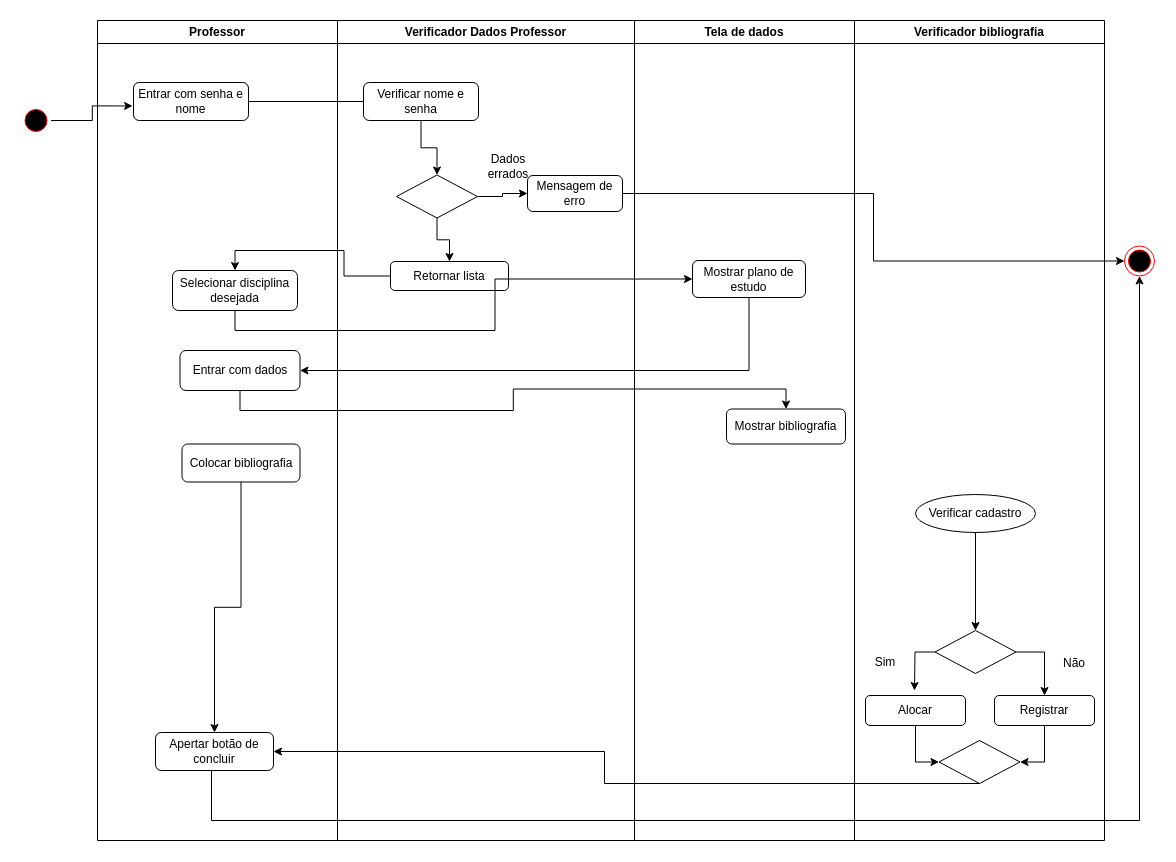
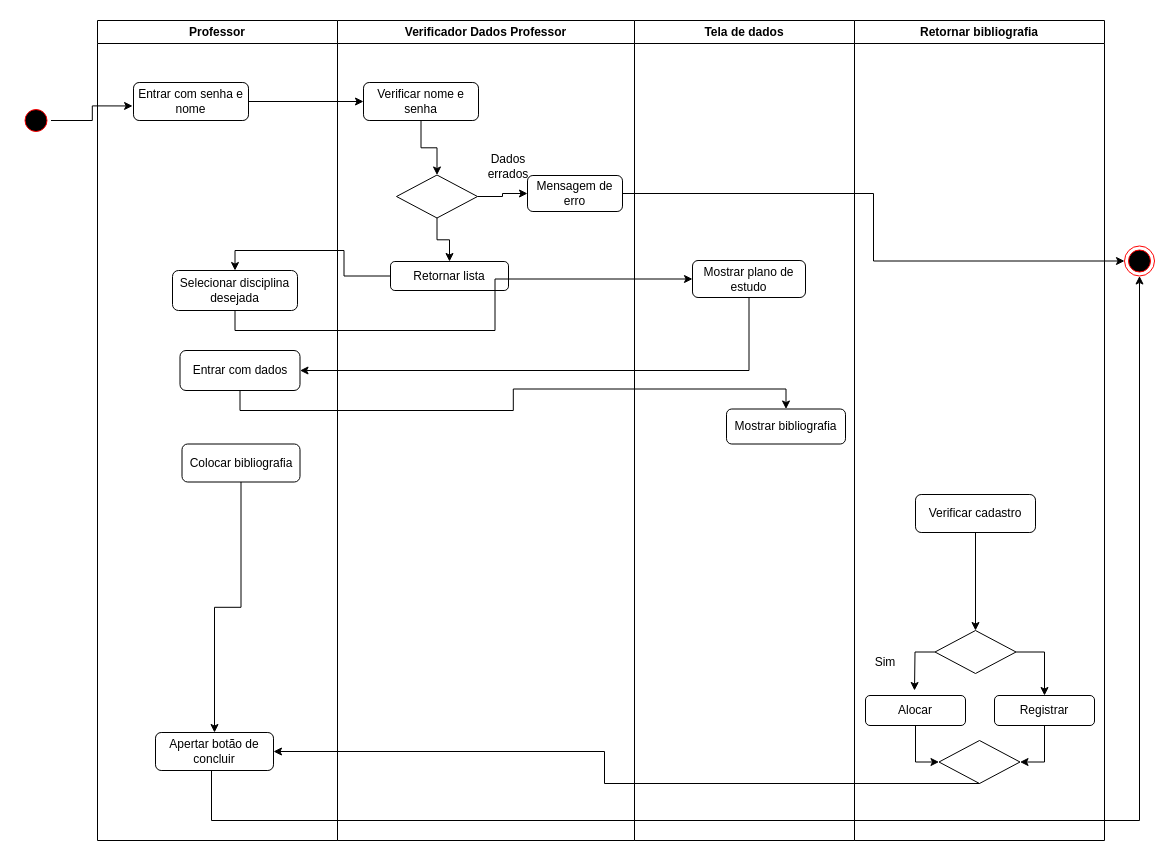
node "Verificador bibliografia": label "Verificador bibliografia" -> "Retornar bibliografia"
edge "Entrar com senha e nome" -- "Verificar nome e senha": arrowhead none -> classic
node "Verificar cadastro": shape ellipse -> rounded rectangle
node "Não": removed
